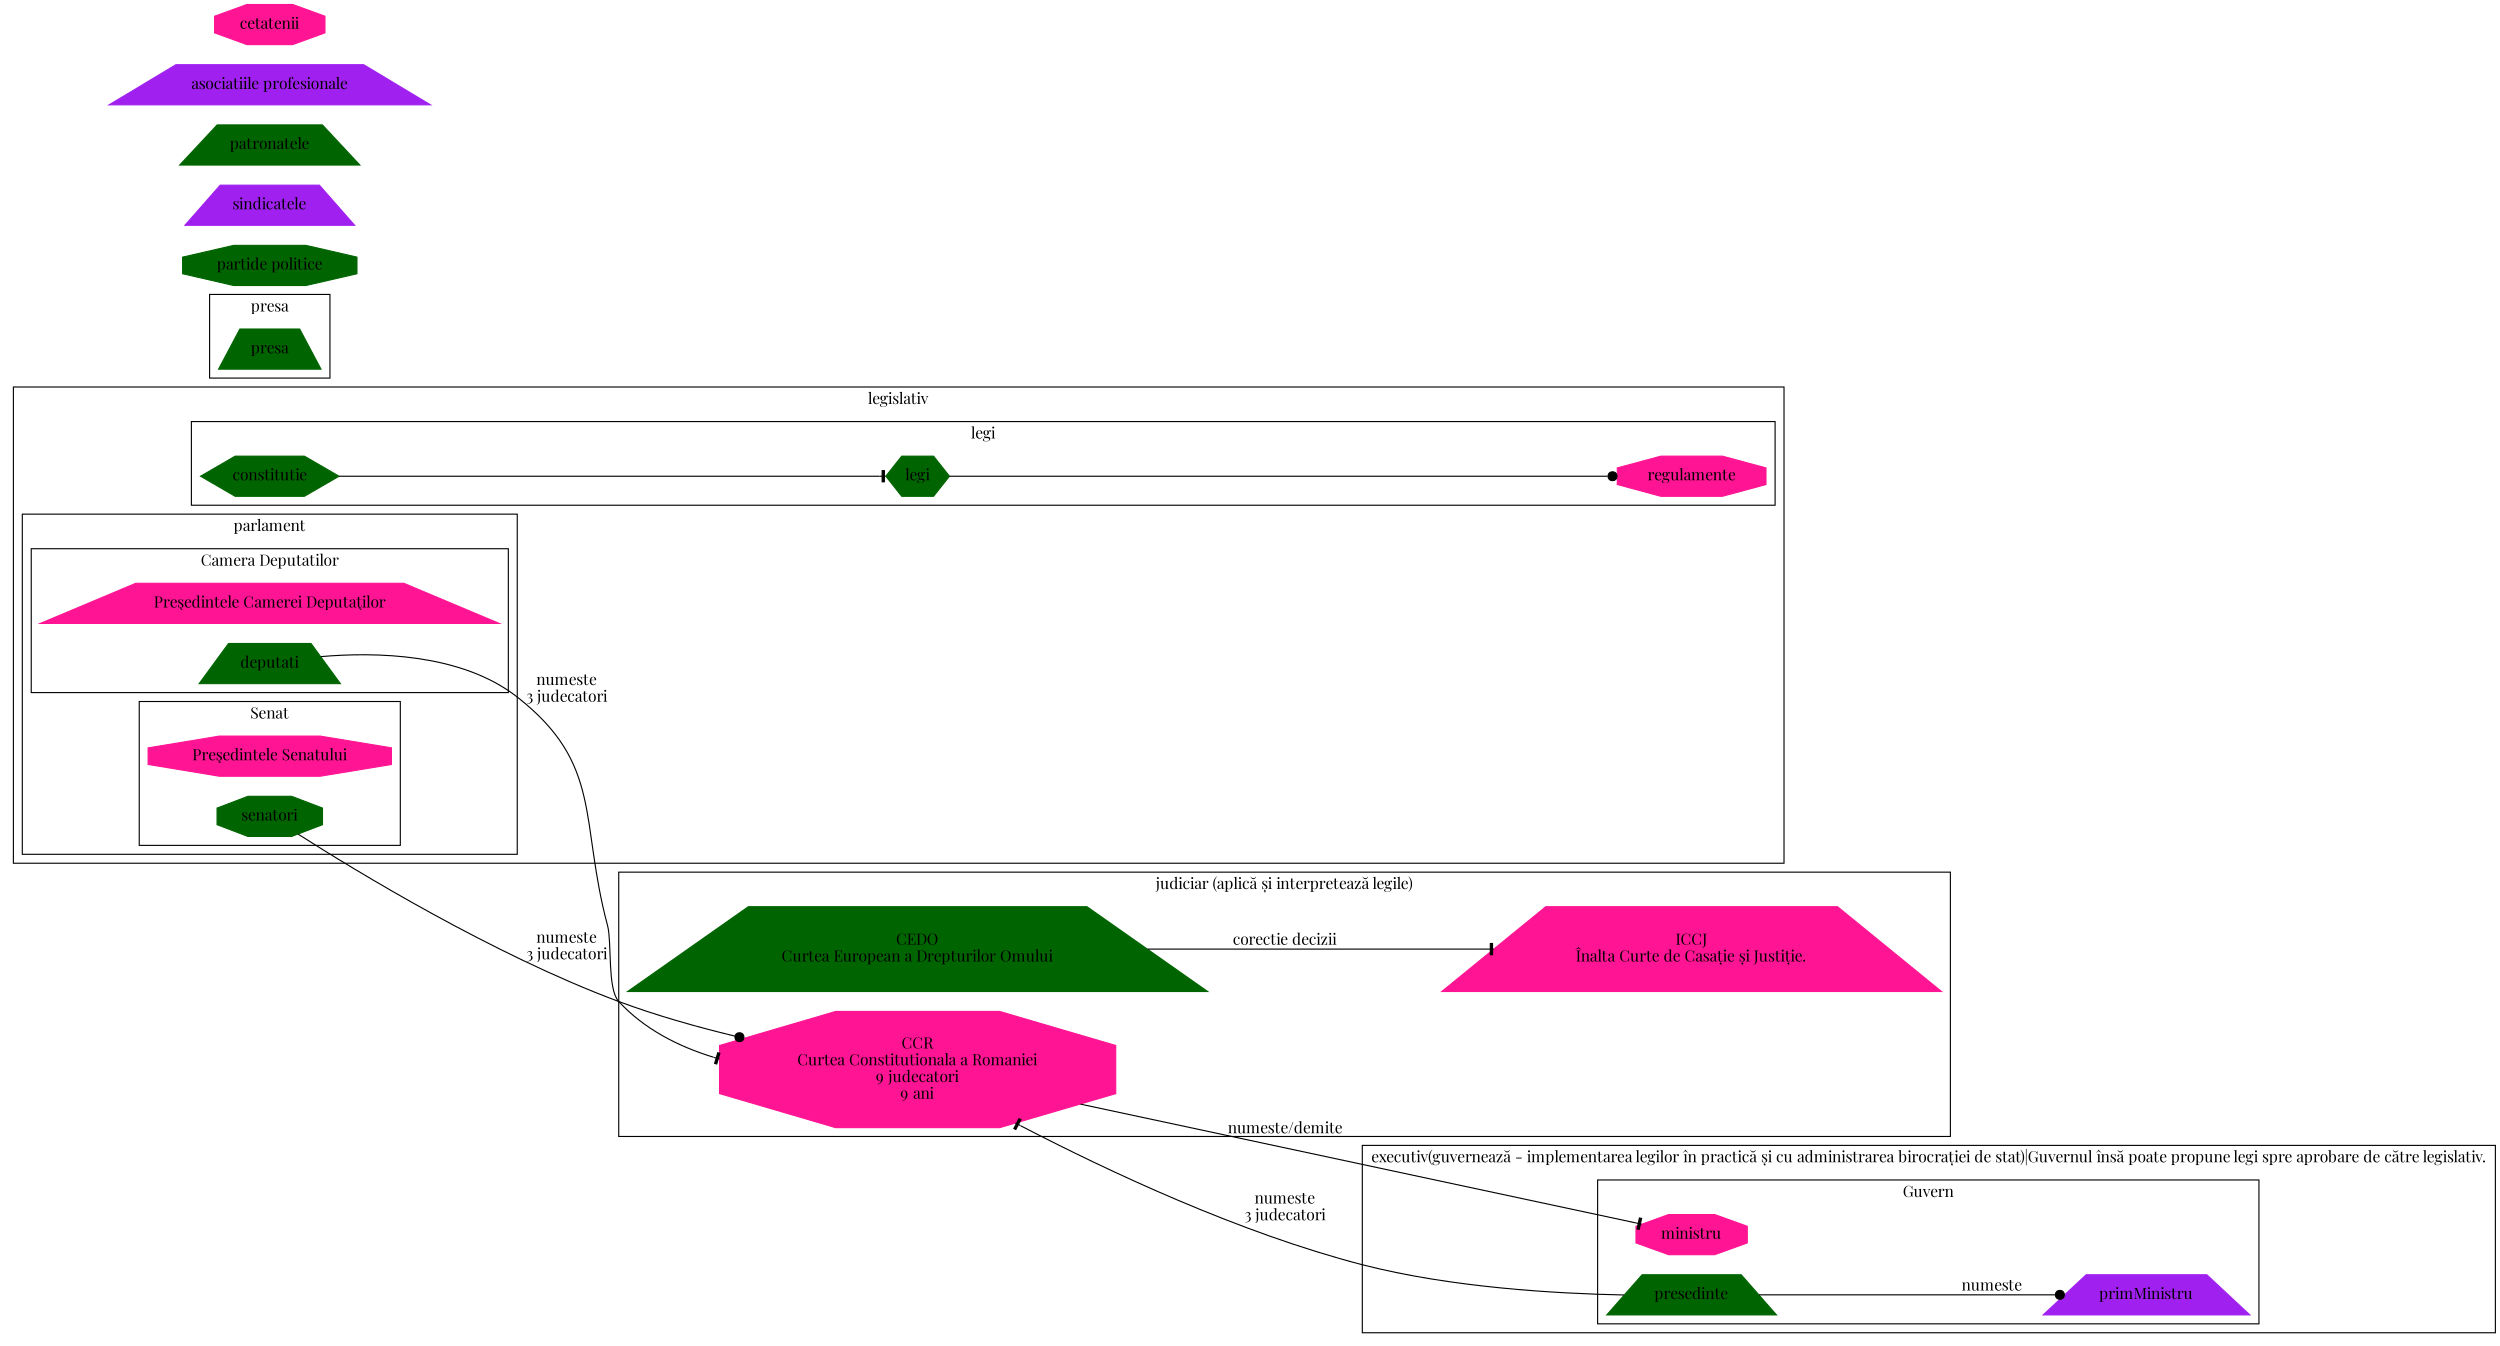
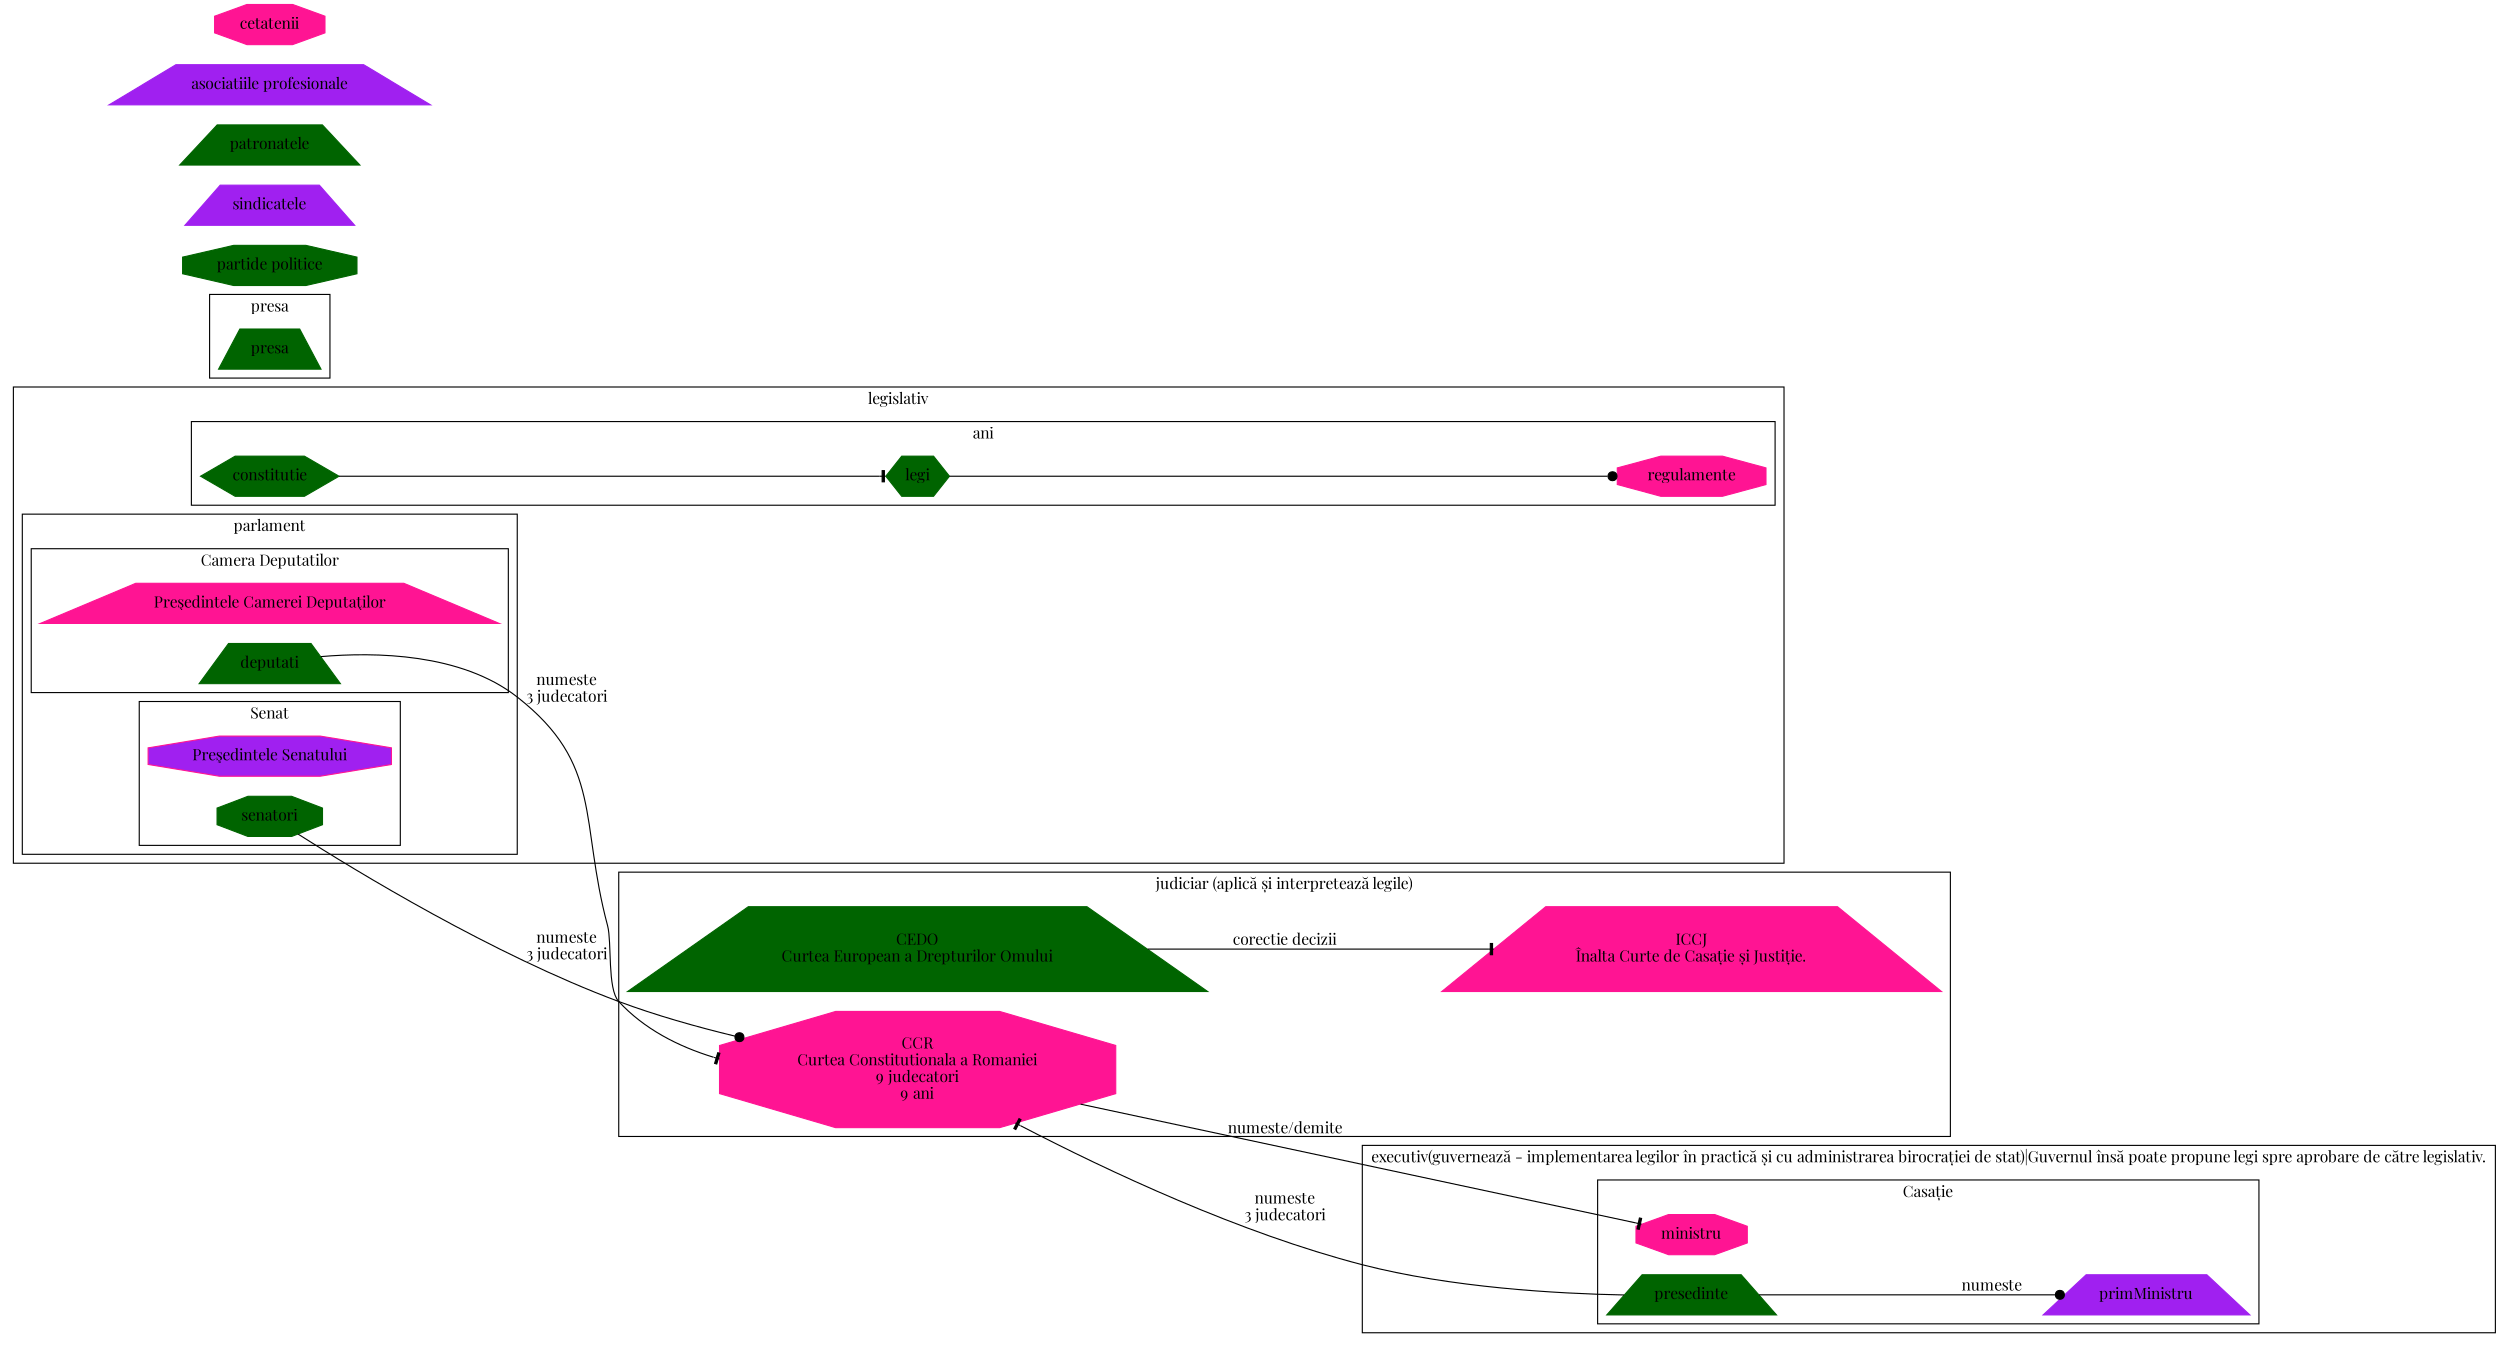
cluster "legi": label "legi" -> "ani"
node "Preşedintele Senatului": fillcolor deeppink -> purple
cluster "Guvern": label "Guvern" -> "Casație"
